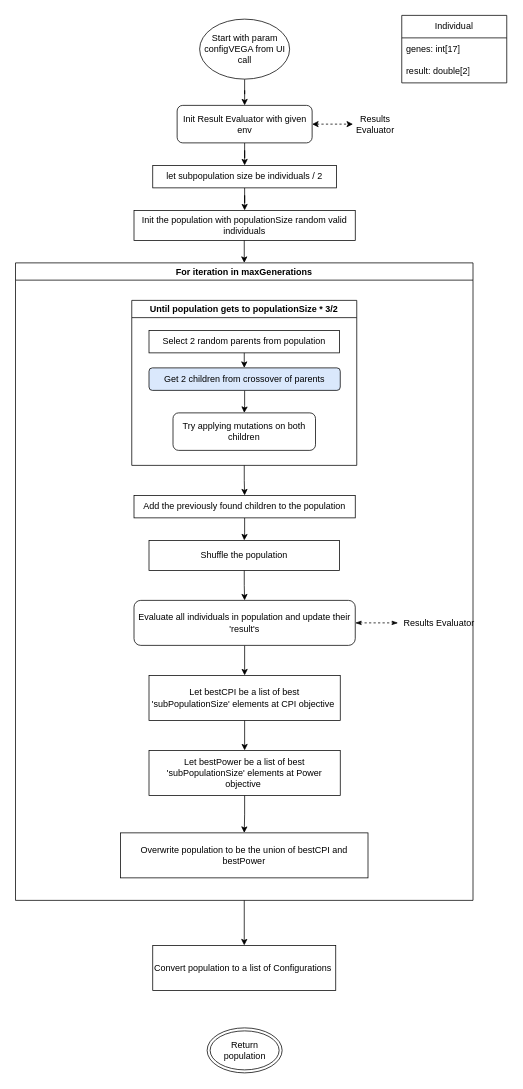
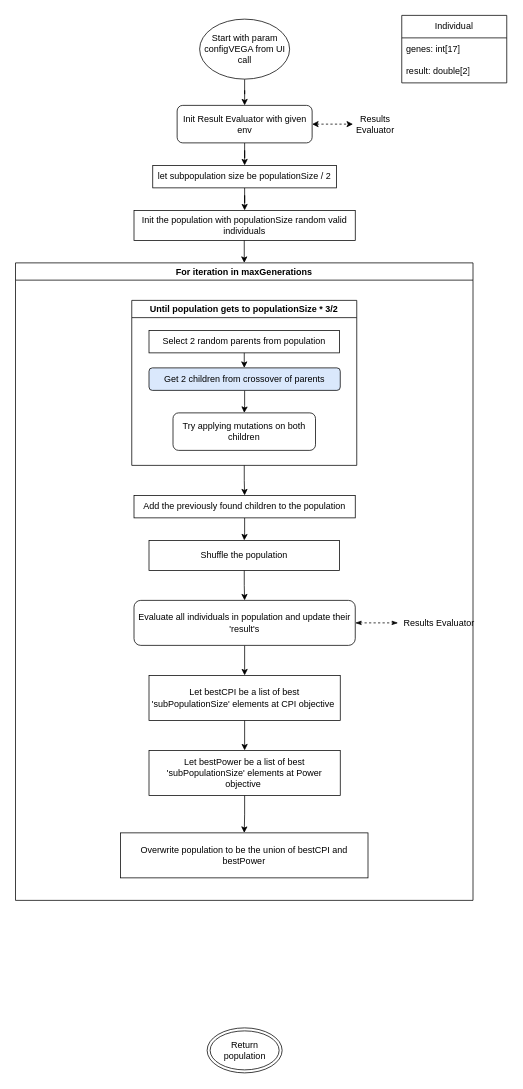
node "let subpopulation size be individuals / 2": label "let subpopulation size be individuals / 2" -> "let subpopulation size be populationSize / 2"
edge "For iteration in maxGenerations" -> "Convert population to a list of Configurations": removed
node "Convert population to a list of Configurations": removed
